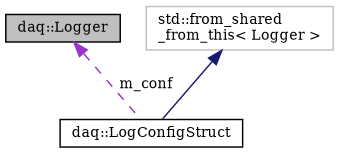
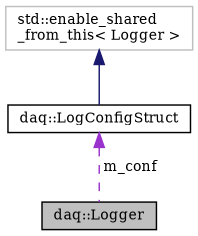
node "std::from_shared _from_this< Logger >": label "std::from_shared _from_this< Logger >" -> "std::enable_shared _from_this< Logger >"
edge "daq::LogConfigStruct" -> "daq::Logger": reversed
